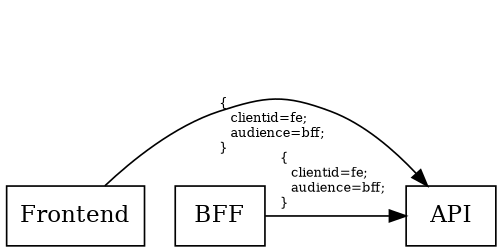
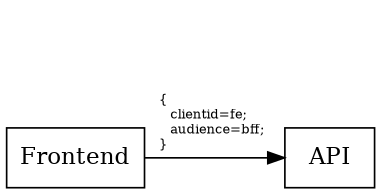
node "BFF": removed
